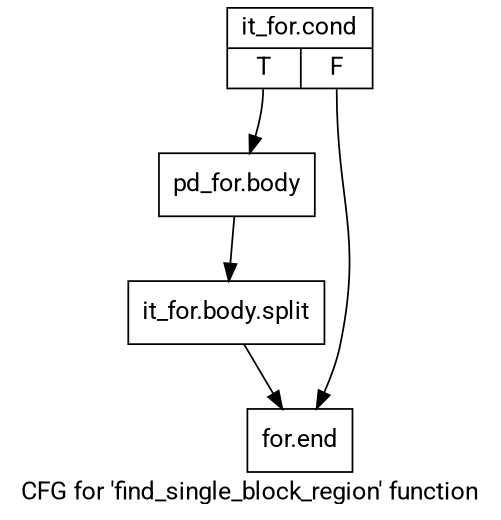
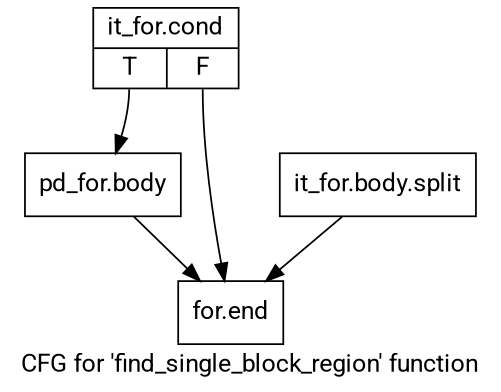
edge "pd_for.body" -> "it_for.body.split": now "pd_for.body" -> "for.end"
